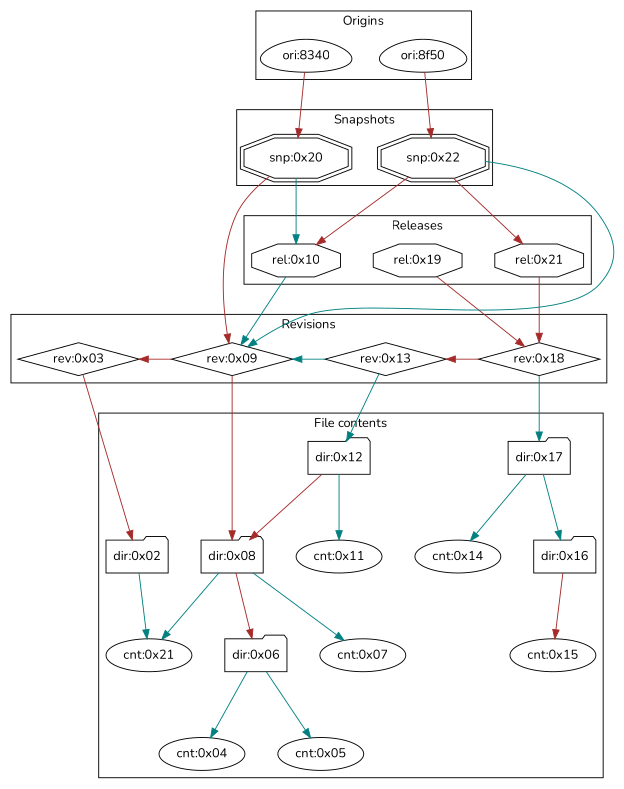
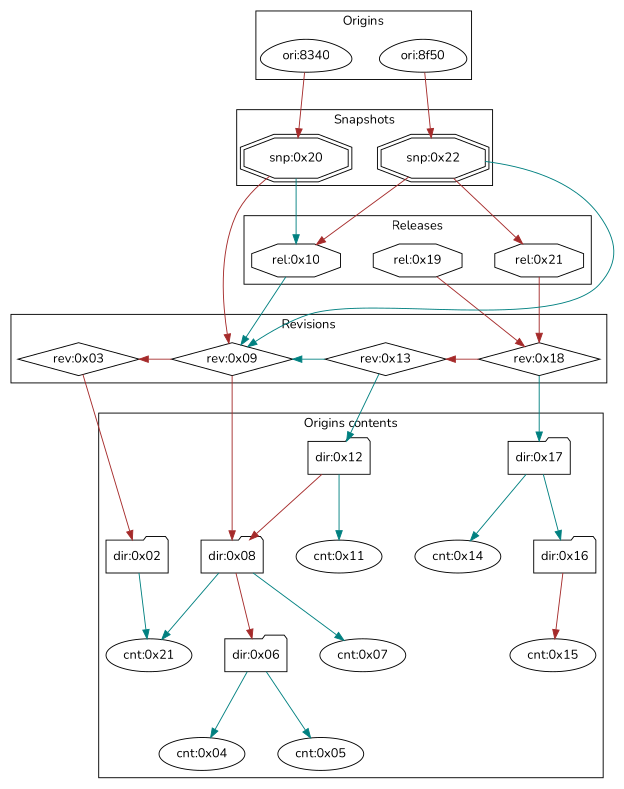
cluster "File contents": label "File contents" -> "Origins contents"
